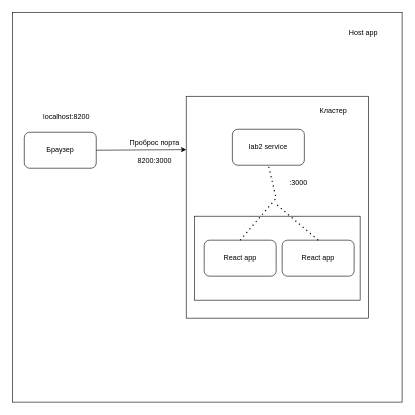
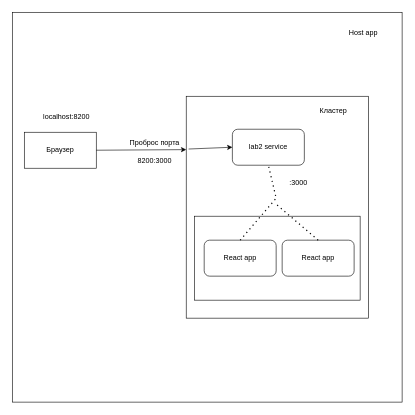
edge "Проброс порта 8200:3000" -> "lab2 service": added
node "Браузер": shape rounded rectangle -> rectangle
